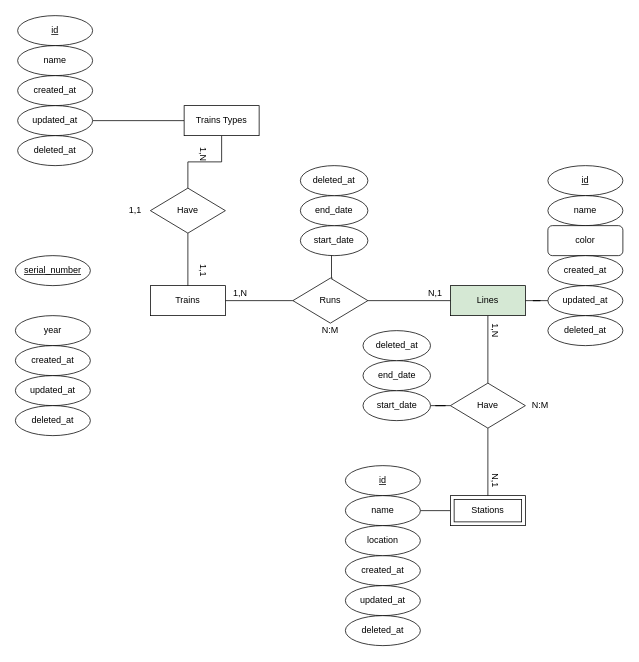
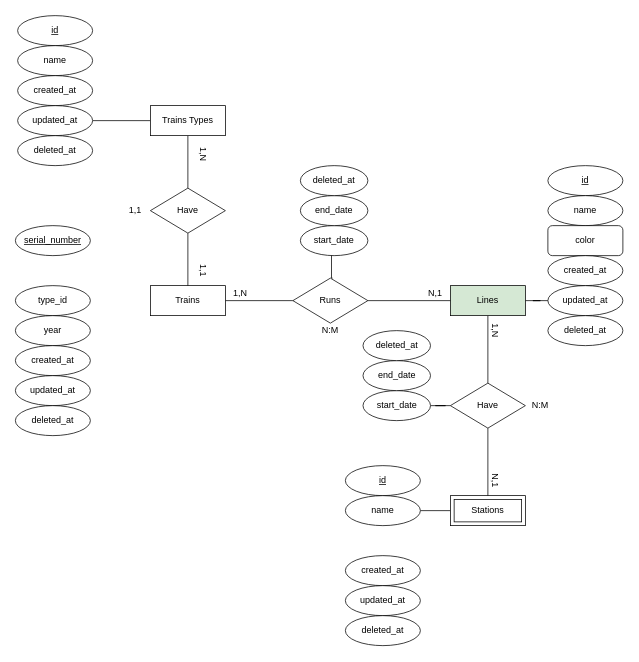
node "Trains Types": moved (222, 120) -> (188, 120)
node "serial_number": moved (53, 270) -> (53, 240)
node "type_id": added
node "location": removed
